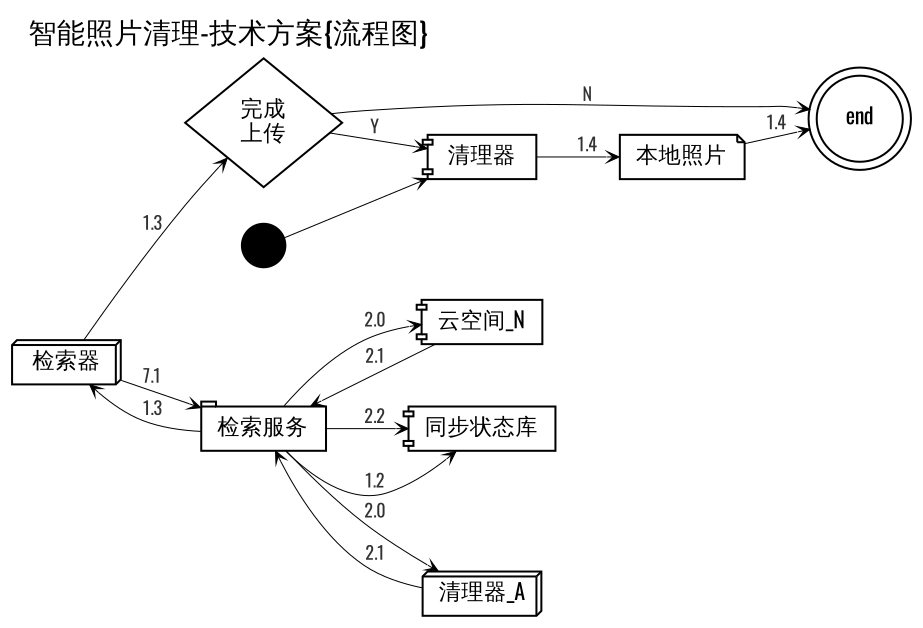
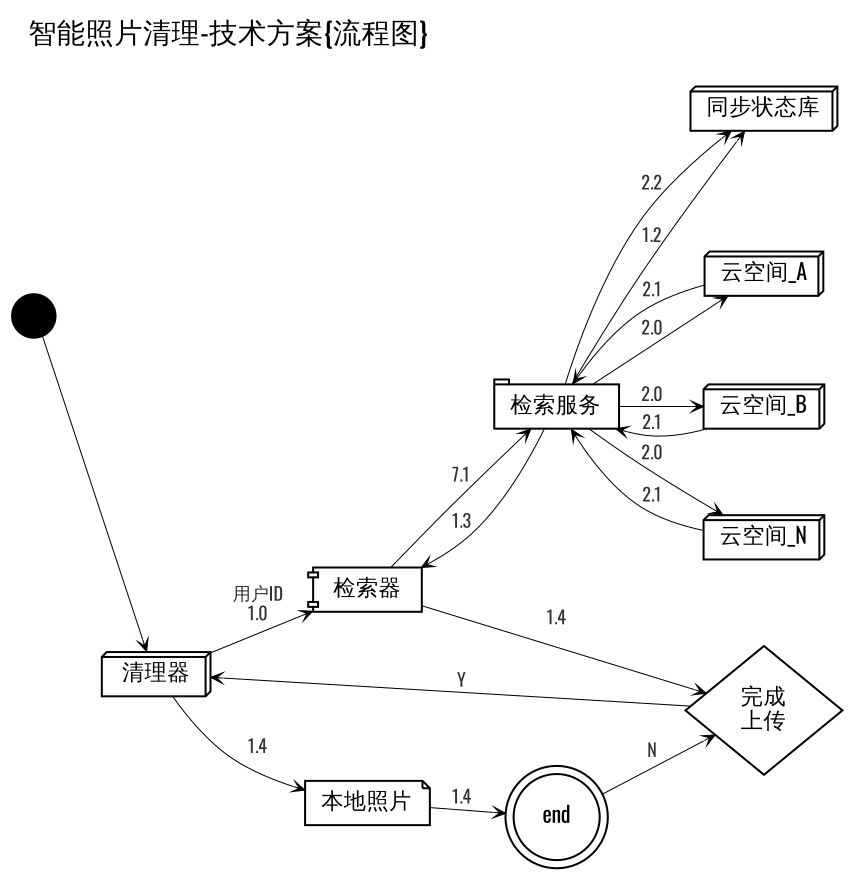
edge "完成 上传" -> "end": reversed
node "清理器": shape component -> box3d
edge "检索器" -> "完成 上传": label "1.3" -> "1.4"
node "云空间_N": shape component -> box3d
node "检索器": shape box3d -> component
node "云空间_B": added
node "同步状态库": shape component -> box3d
node "清理器_A": label "清理器_A" -> "云空间_A"
edge "清理器" -> "检索器": added, label "用户ID 1.0"
